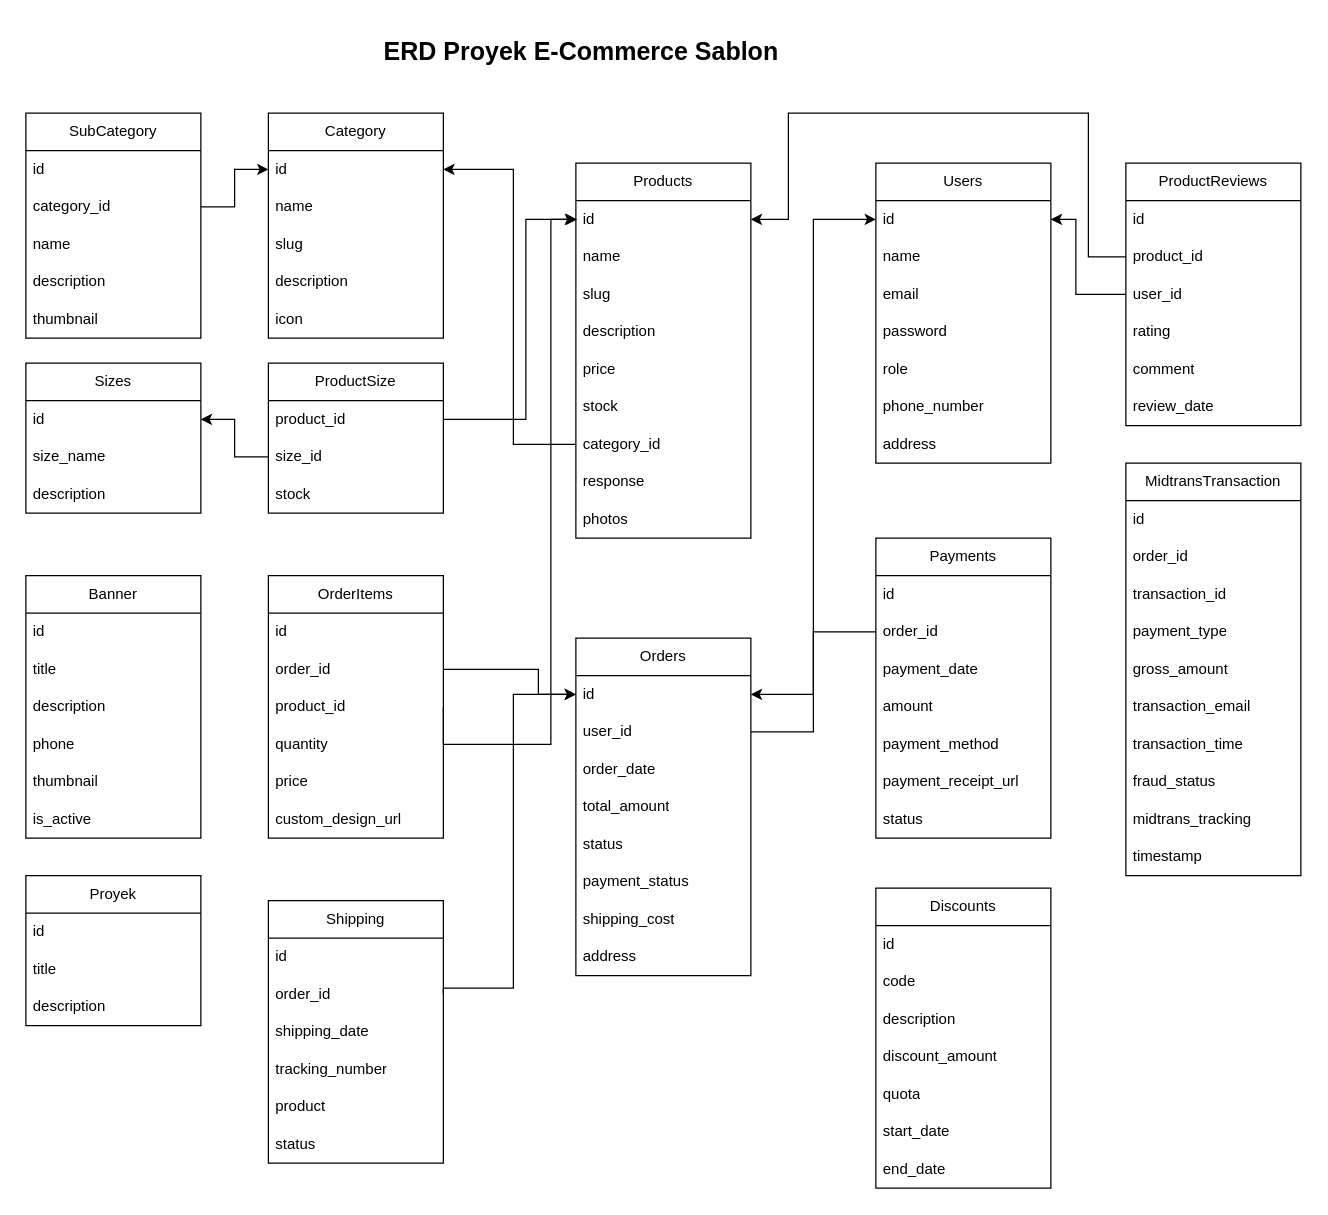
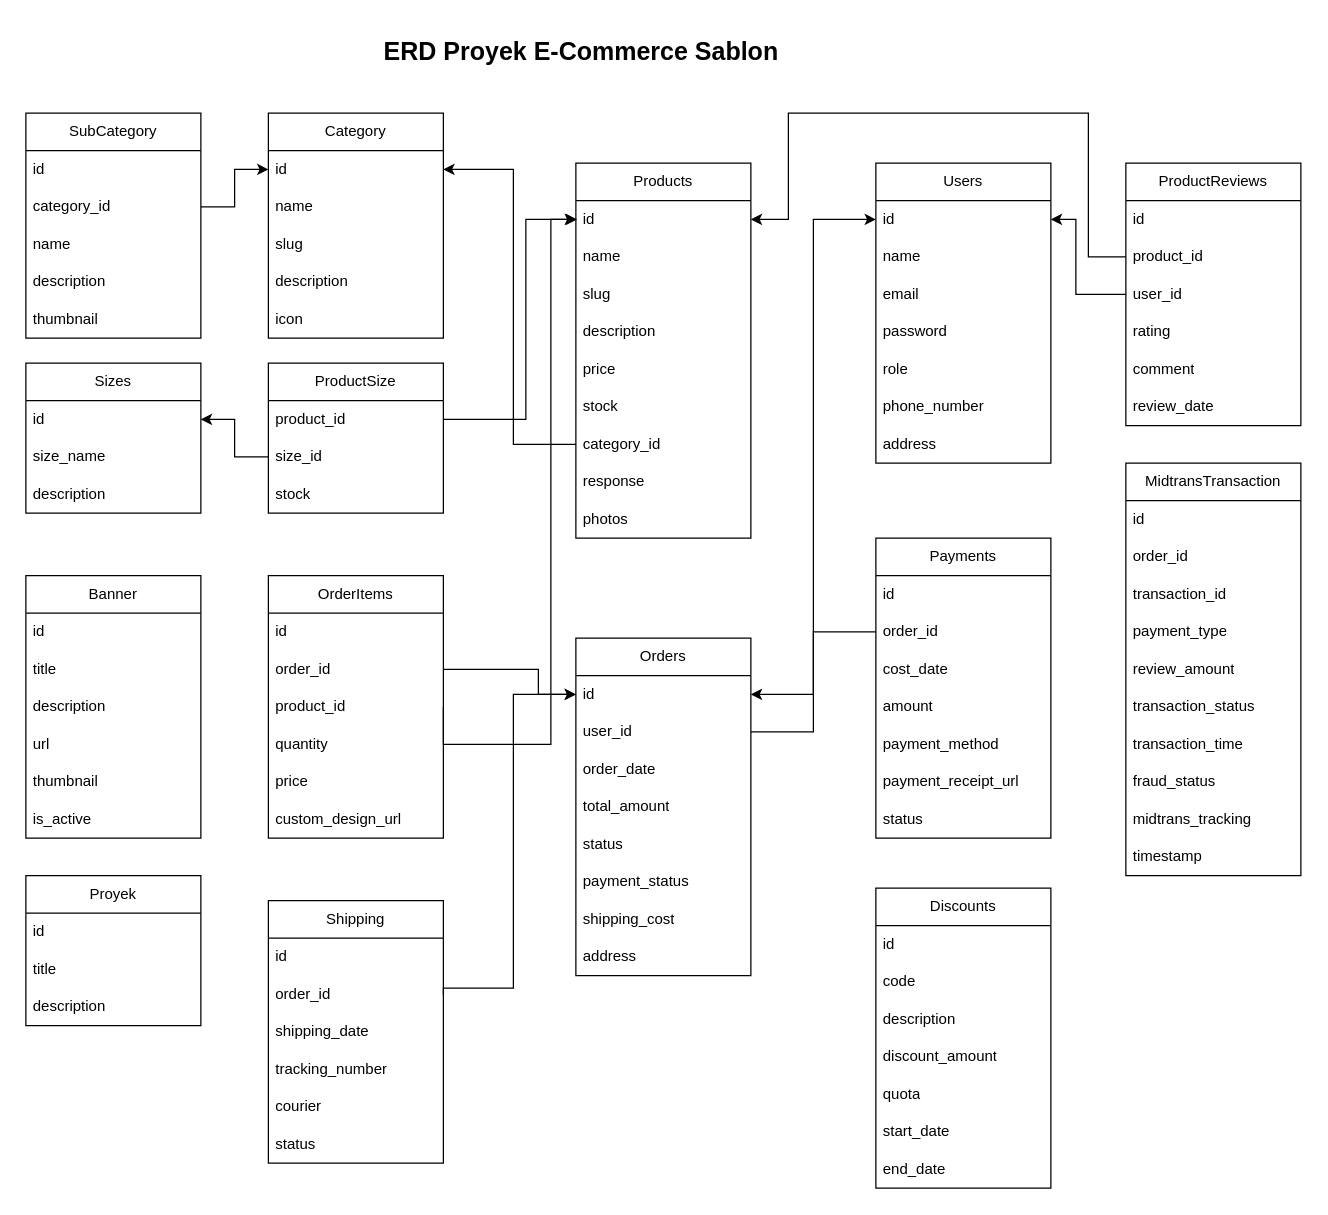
node "payment_date": label "payment_date" -> "cost_date"
node "gross_amount": label "gross_amount" -> "review_amount"
node "transaction_email": label "transaction_email" -> "transaction_status"
node "phone": label "phone" -> "url"
node "product": label "product" -> "courier"
